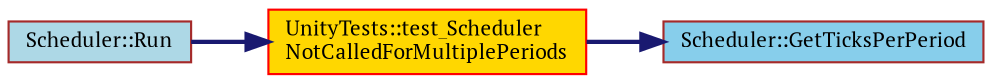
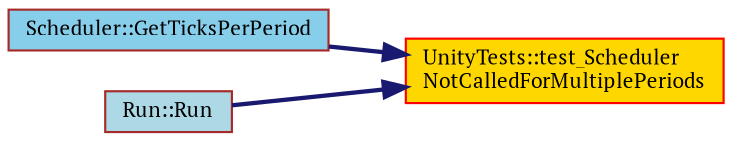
node "Scheduler::Run": label "Scheduler::Run" -> "Run::Run"
edge "UnityTests::test_Scheduler NotCalledForMultiplePeriods" -> "Scheduler::GetTicksPerPeriod": reversed
